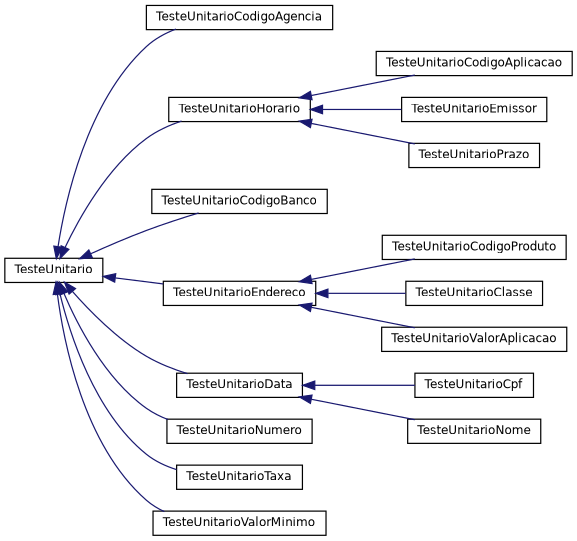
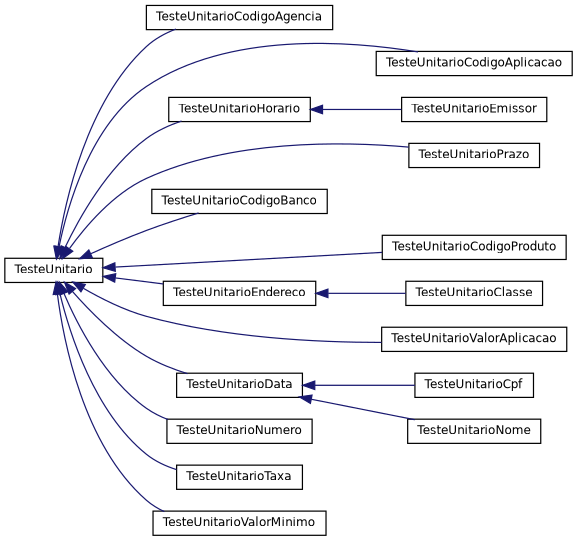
edge "TesteUnitarioCodigoAplicacao" -> "TesteUnitarioHorario": now "TesteUnitarioCodigoAplicacao" -> "TesteUnitario"
edge "TesteUnitarioPrazo" -> "TesteUnitarioHorario": now "TesteUnitarioPrazo" -> "TesteUnitario"
edge "TesteUnitarioCodigoProduto" -> "TesteUnitarioEndereco": now "TesteUnitarioCodigoProduto" -> "TesteUnitario"
edge "TesteUnitarioValorAplicacao" -> "TesteUnitarioEndereco": now "TesteUnitarioValorAplicacao" -> "TesteUnitario"
